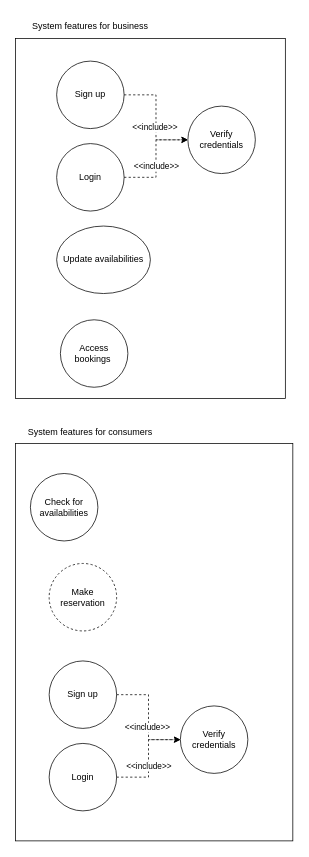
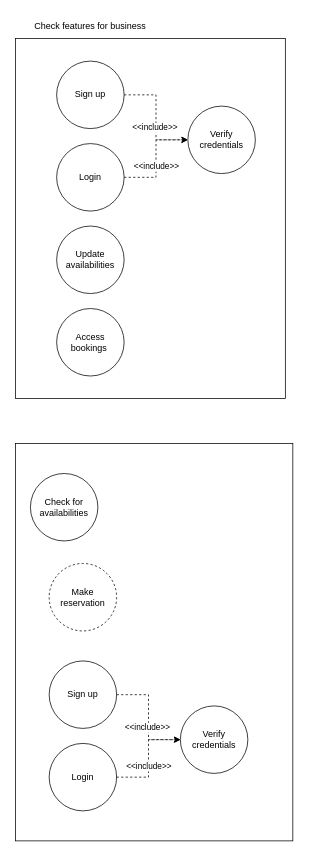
node "System features for business": label "System features for business" -> "Check features for business"
node "Update availabilities": size 94x68 -> 68x68
node "Access bookings": moved (94, 354) -> (90, 342)
node "System features for consumers": removed
